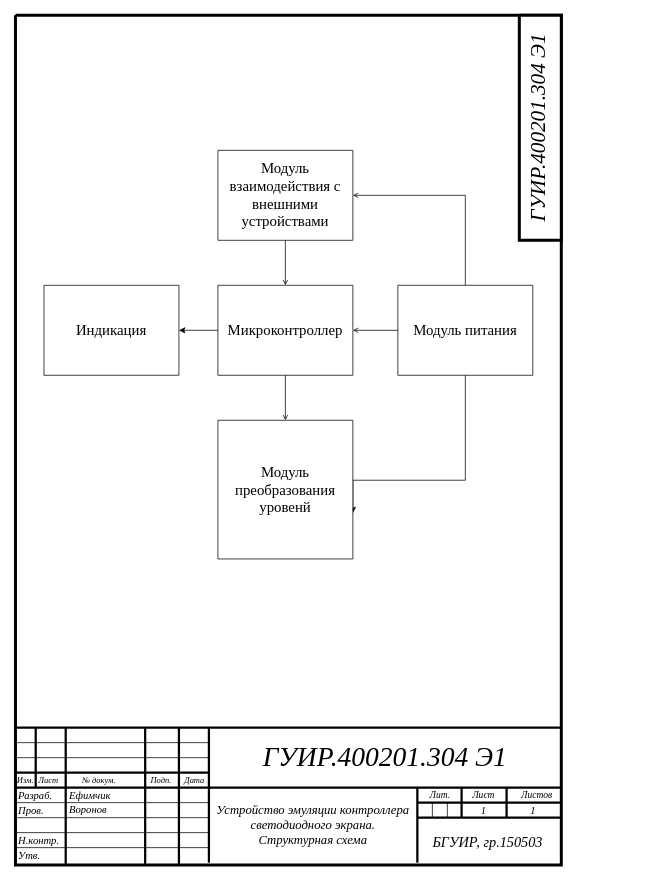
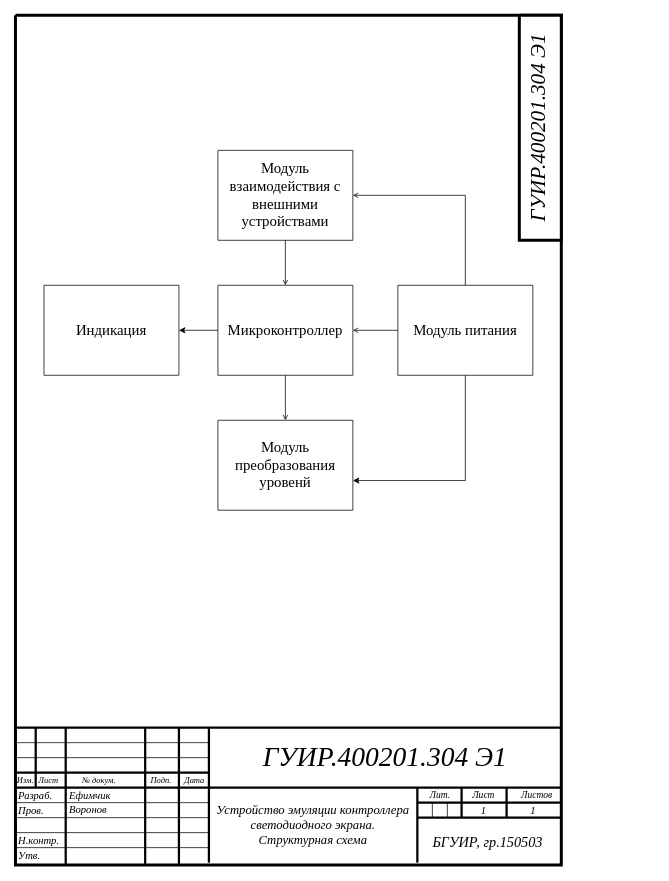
node "Модуль преобразования уровенй": size 135x139 -> 135x90
